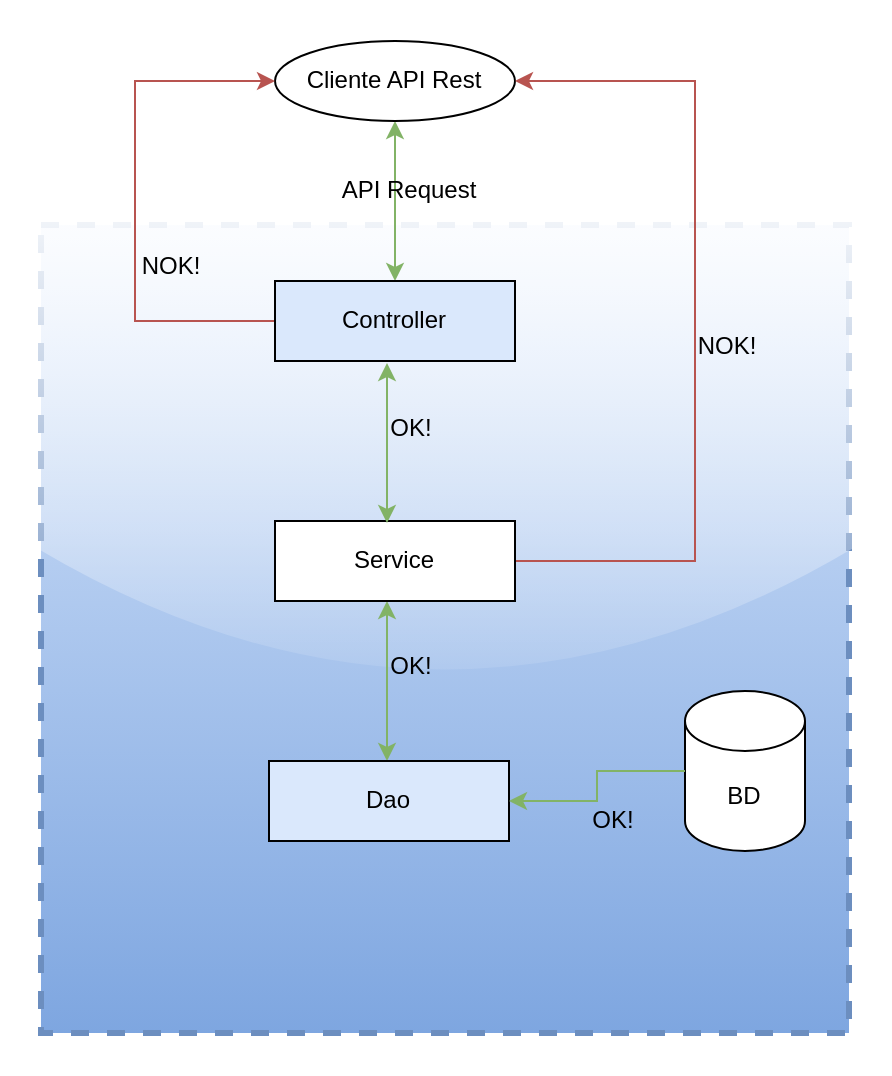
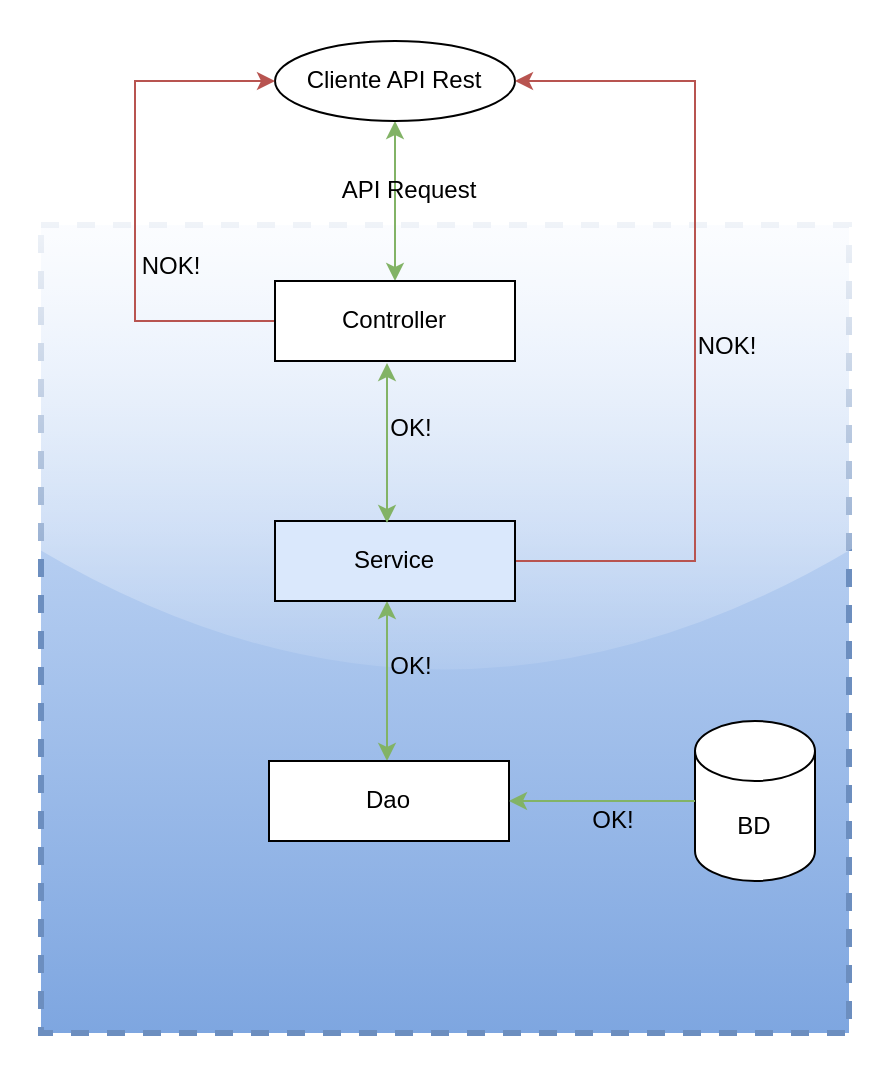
node "Controller": fillcolor #dae8fc -> #ffffff
node "Service": fillcolor #ffffff -> #dae8fc
node "BD": moved (745, 771) -> (755, 801)
node "Dao": fillcolor #dae8fc -> #ffffff
